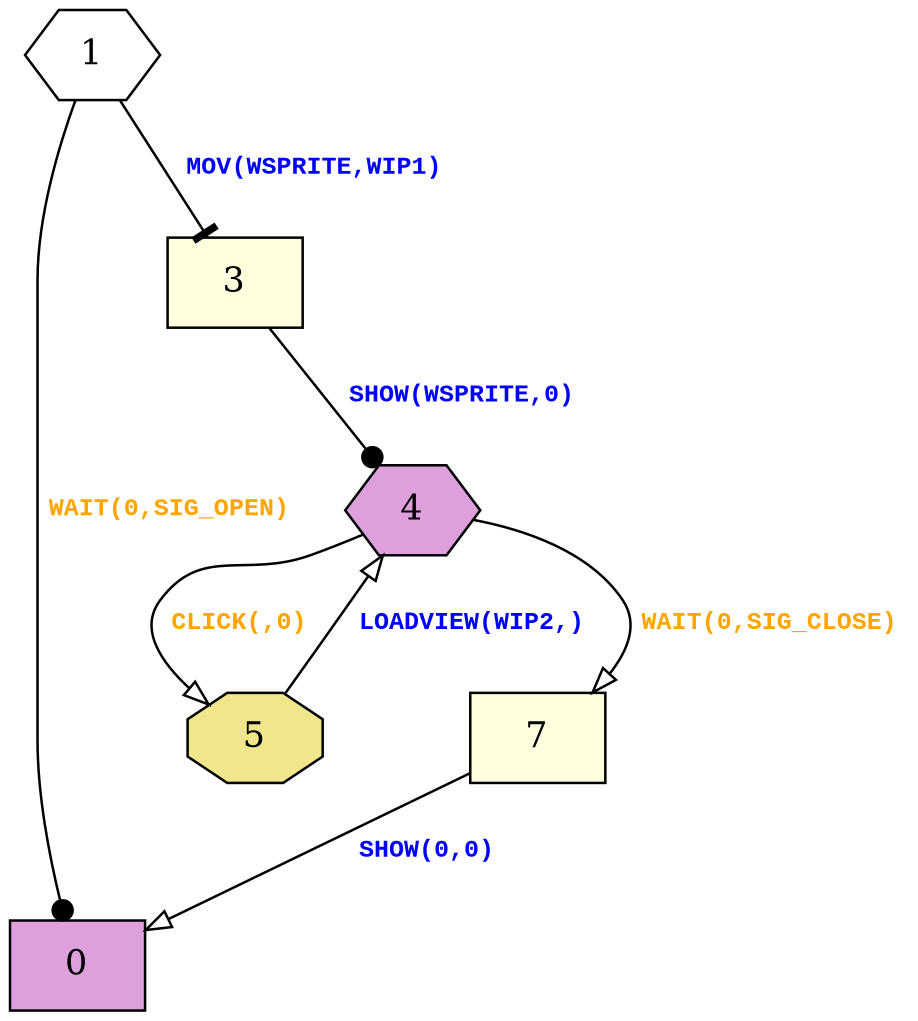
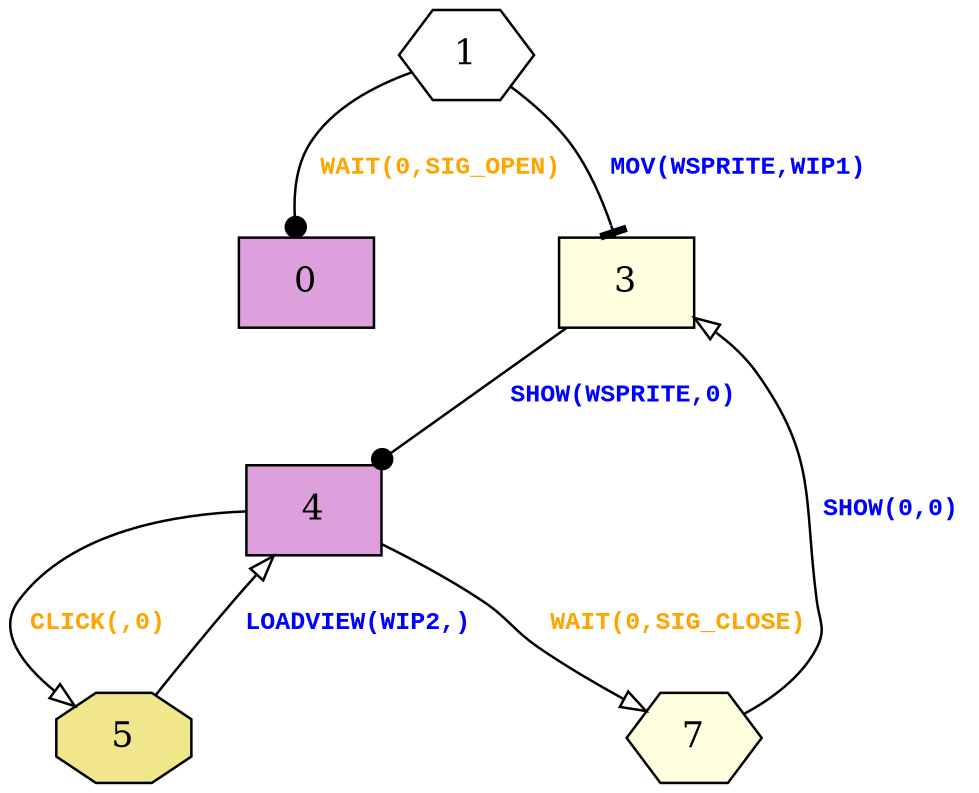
node "4": shape hexagon -> box
node "7": shape box -> hexagon
edge "7" -> "0": now "7" -> "3"
